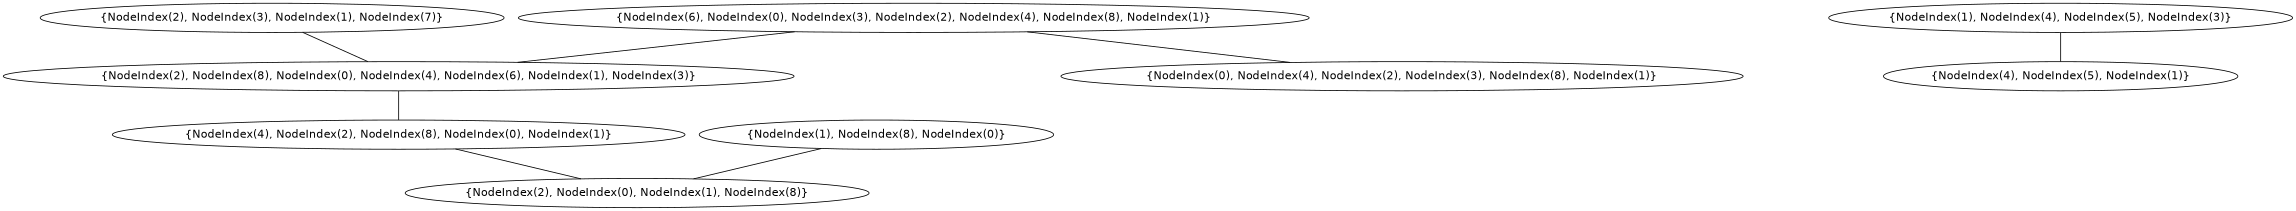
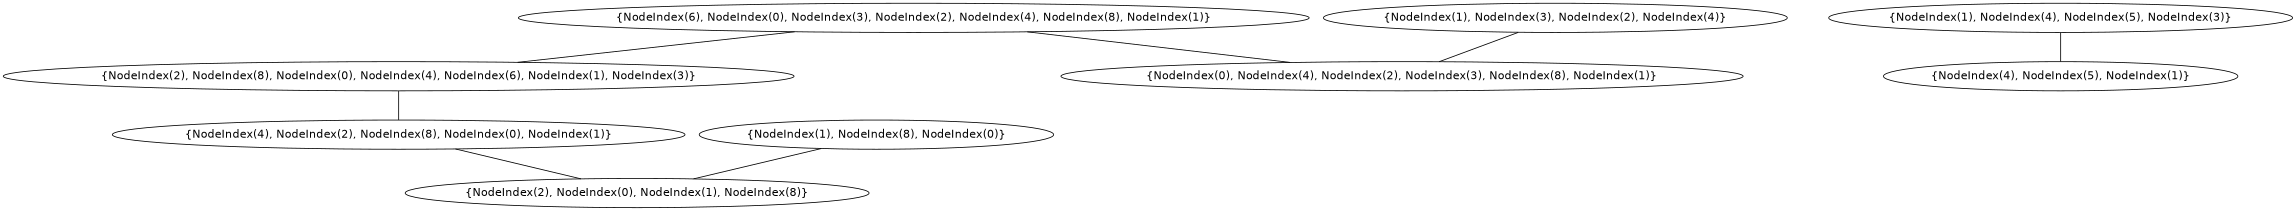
node "{NodeIndex(2), NodeIndex(3), NodeIndex(1), NodeIndex(7)}": removed
node "{NodeIndex(1), NodeIndex(3), NodeIndex(2), NodeIndex(4)}": added
